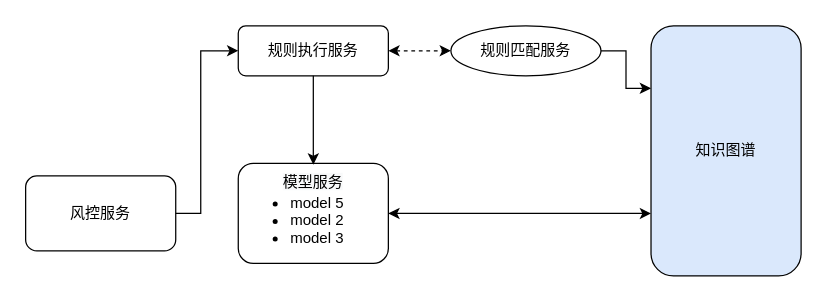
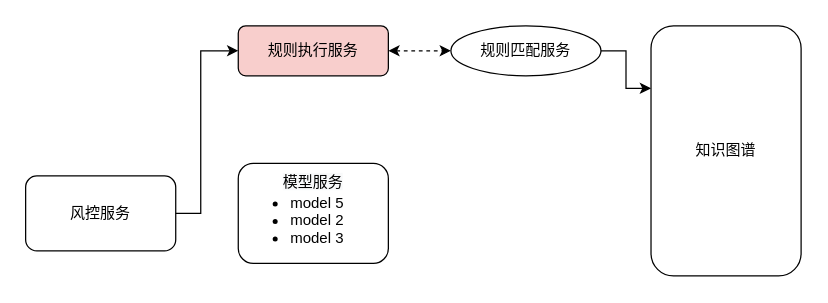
node "规则执行服务": fillcolor #ffffff -> #f8cecc
edge "规则执行服务" -> "模型服务": removed
node "知识图谱": fillcolor #dae8fc -> #ffffff
edge "知识图谱" -- "model 5 model 2 model 3": removed
